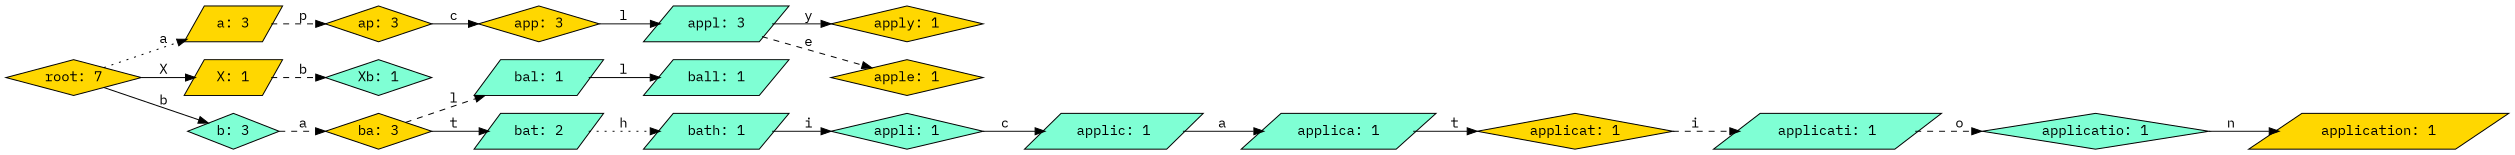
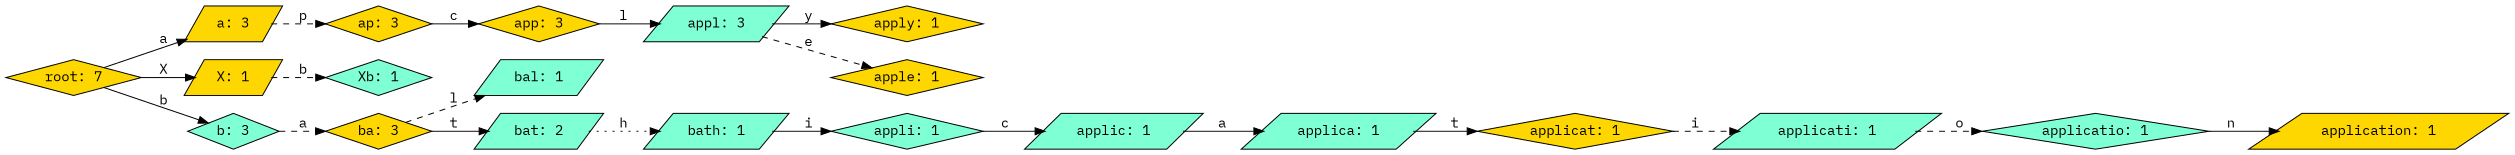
edge "root: 7" -> "a: 3": style dotted -> solid
node "ball: 1": removed
